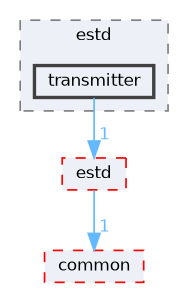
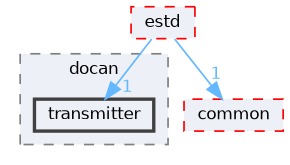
cluster "estd": label "estd" -> "docan"
edge "transmitter" -> "estd": reversed
